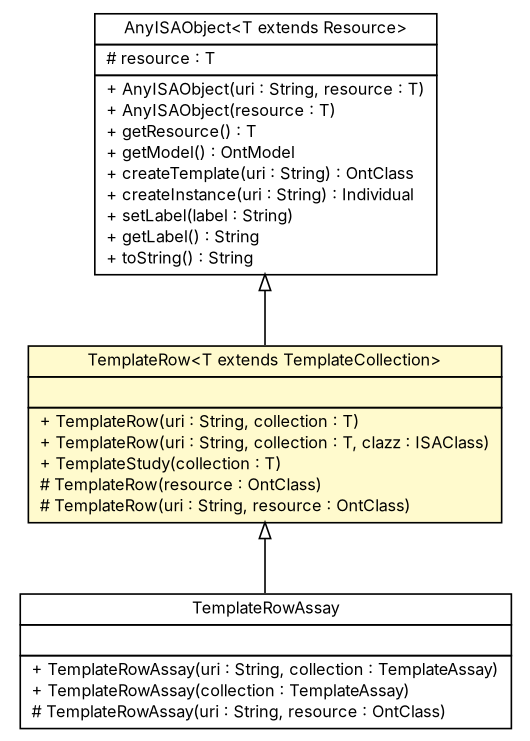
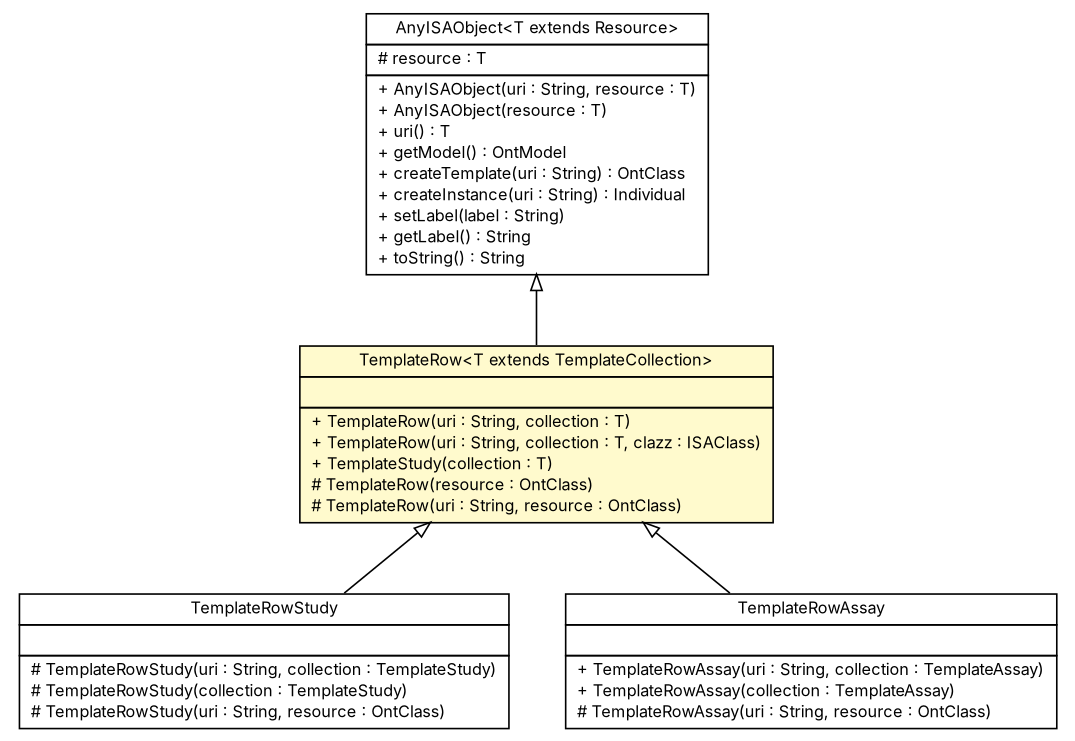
node "AnyISAObject<T extends Resource>": text "+ getResource() : T" -> "+ uri() : T"
node "TemplateRowStudy": added
